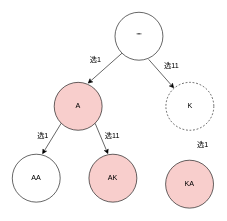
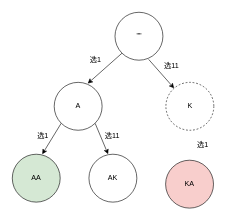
node "A": fillcolor #f8cecc -> #ffffff
node "AA": fillcolor #ffffff -> #d5e8d4
node "AK": fillcolor #f8cecc -> #ffffff
